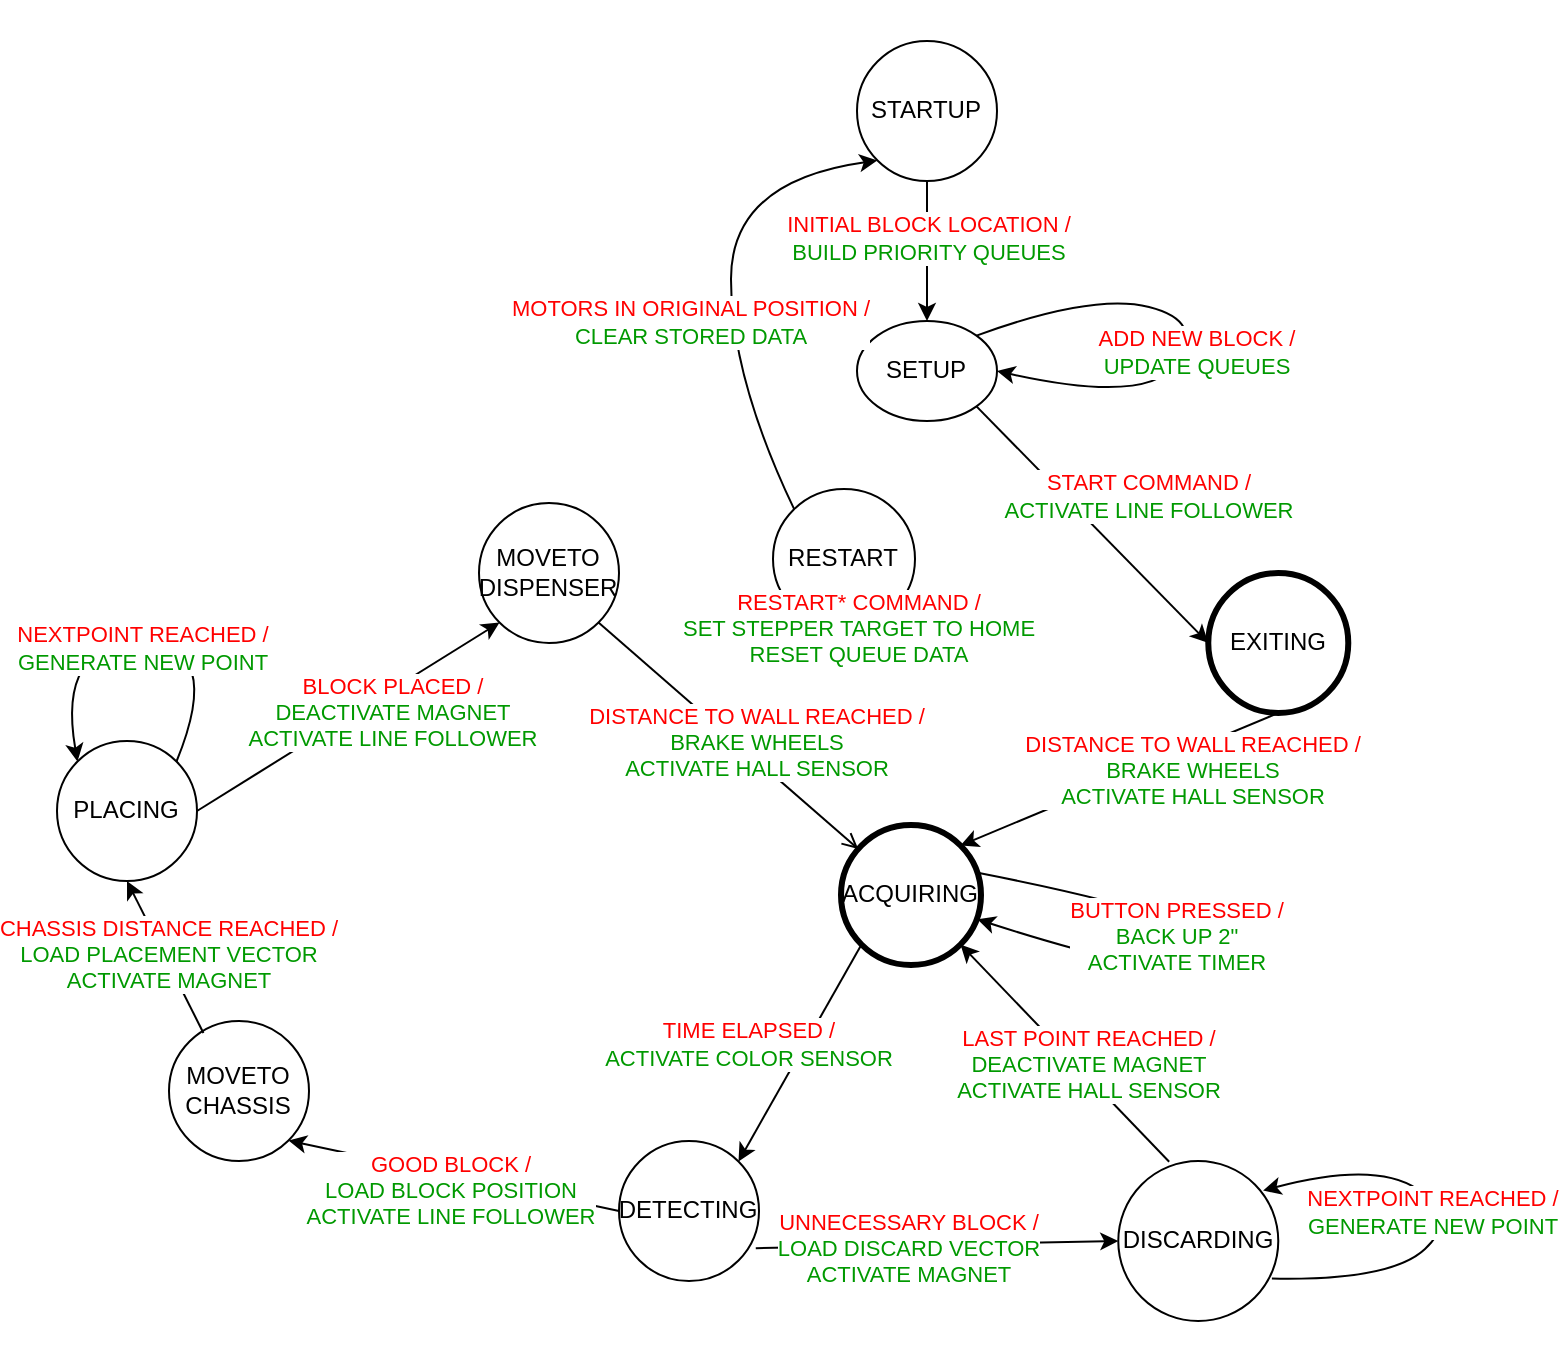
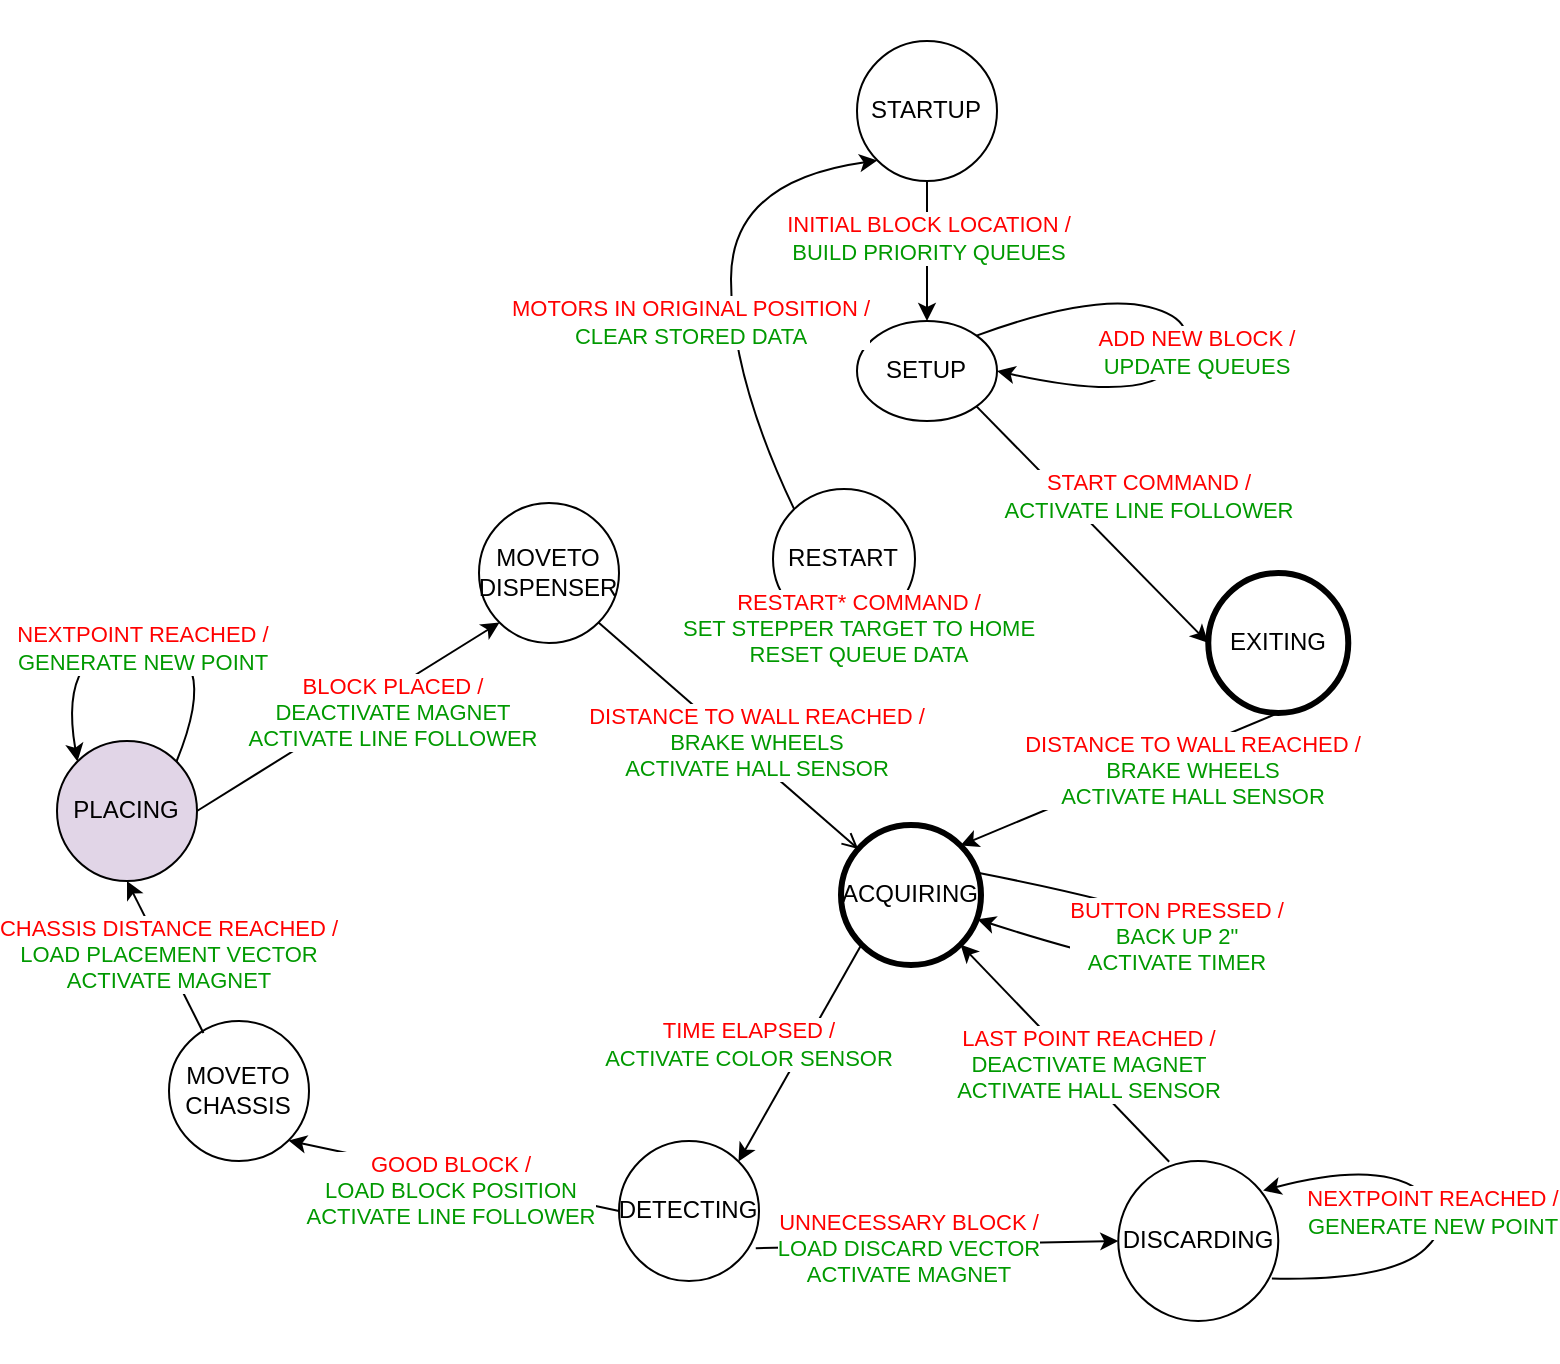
node "PLACING": fillcolor #ffffff -> #e1d5e7
